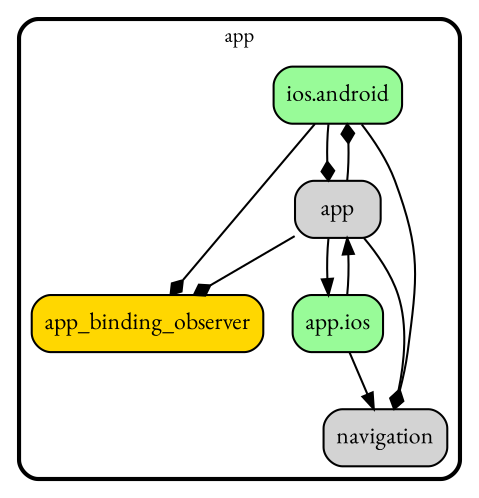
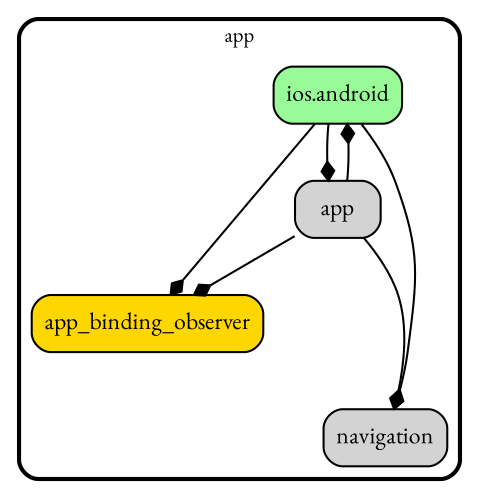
node "app.ios": removed
